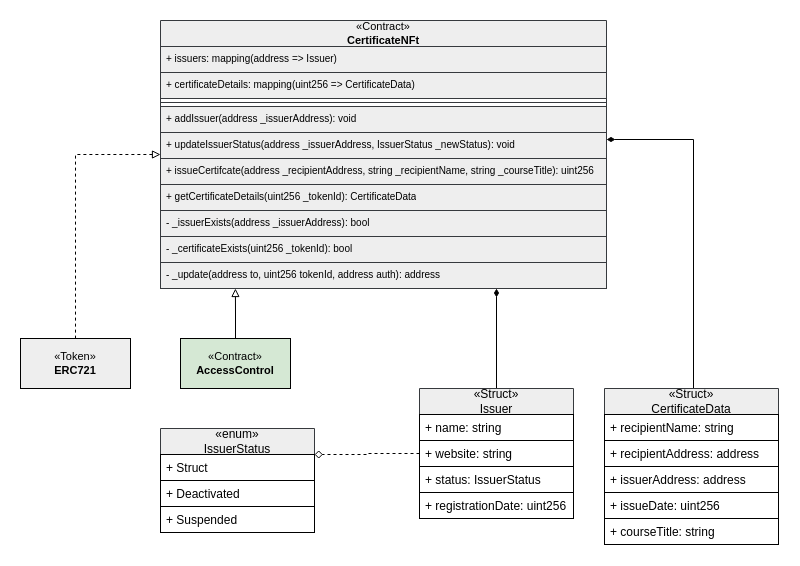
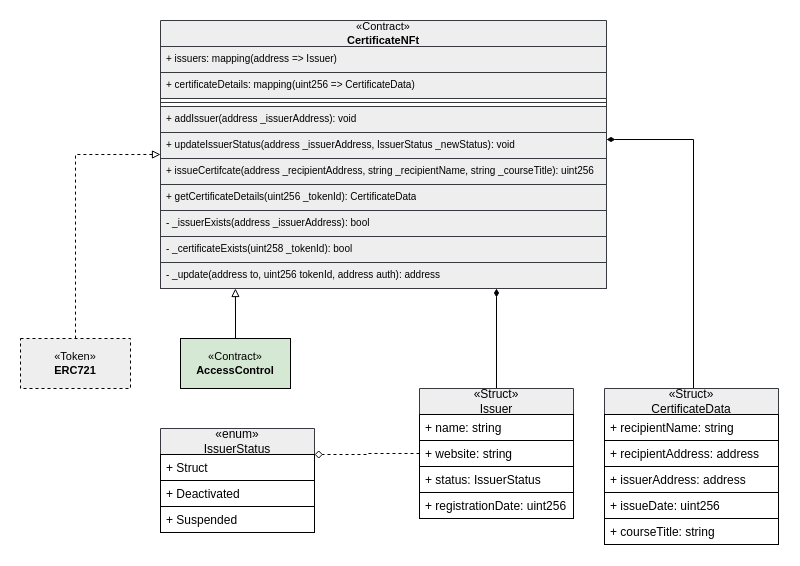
node "- _certificateExists(uint256 _tokenId): bool": label "- _certificateExists(uint256 _tokenId): bool" -> "- _certificateExists(uint258 _tokenId): bool"
node "«Token» ERC721": style solid -> dashed
